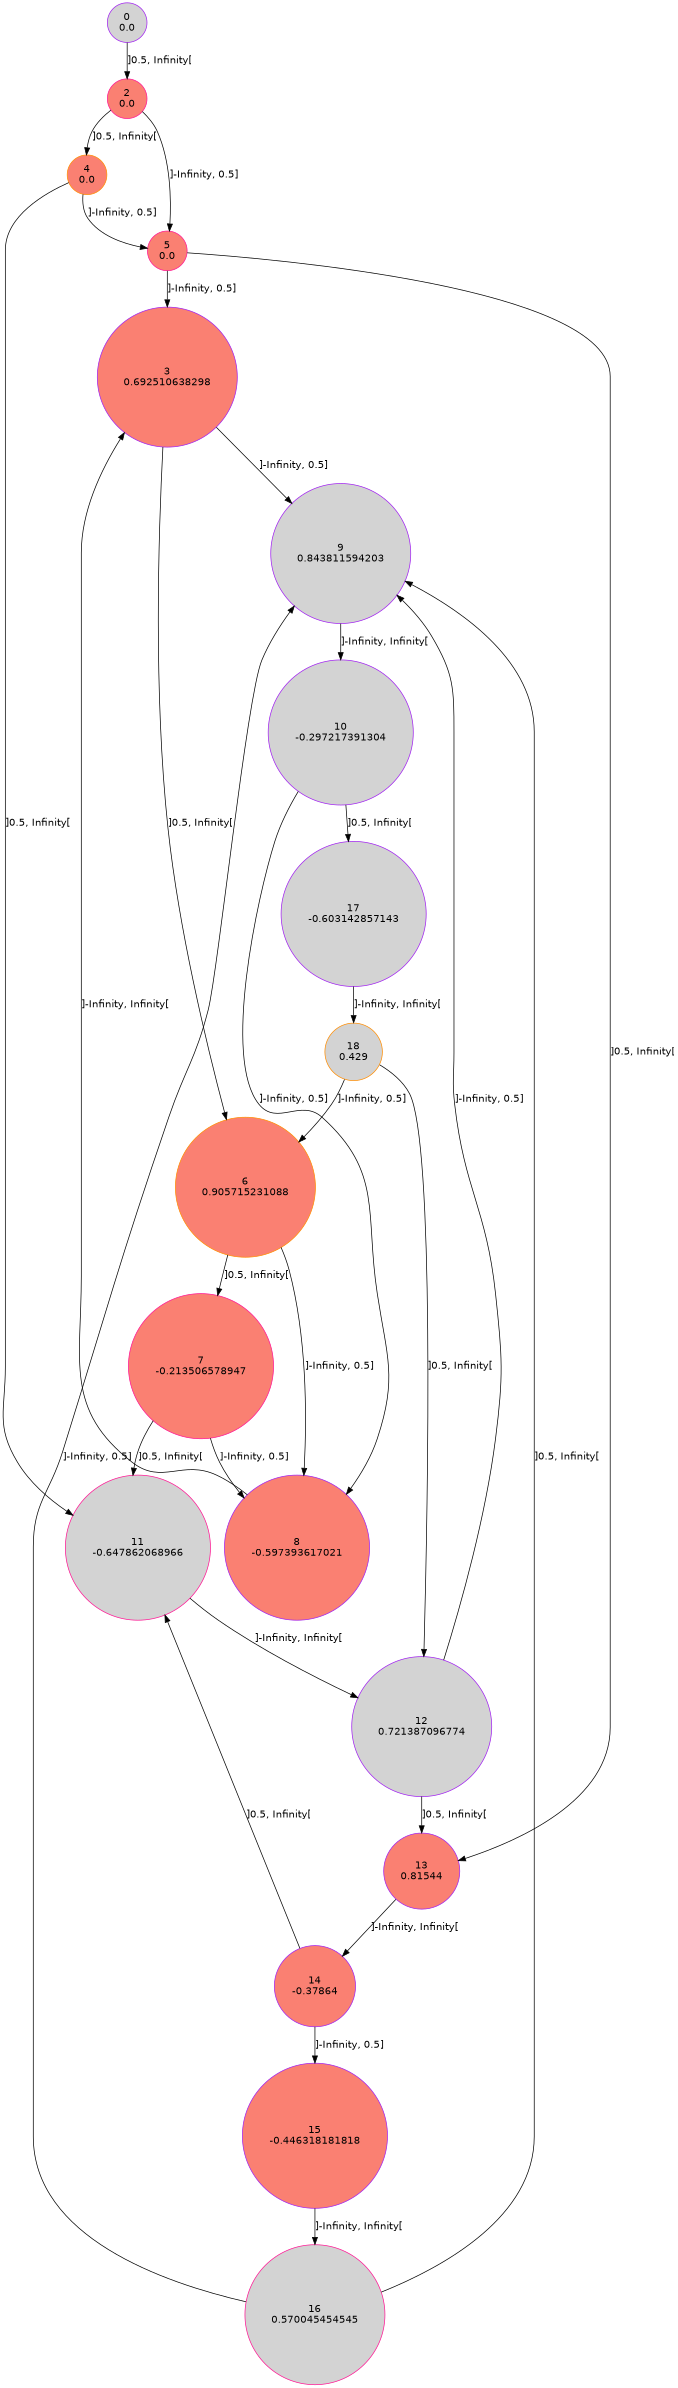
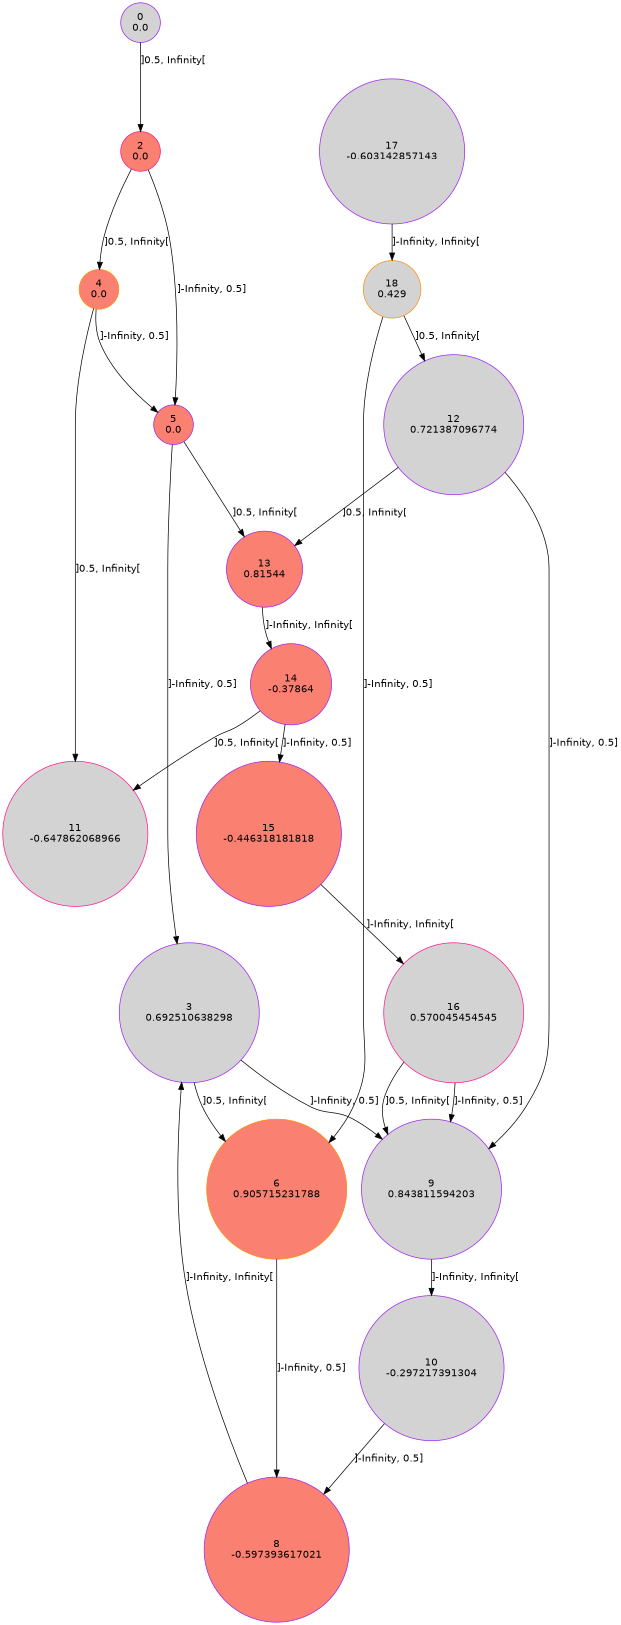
node "5 0.0": color deeppink -> purple
node "3 0.692510638298": fillcolor salmon -> lightgrey
edge "10 -0.297217391304" -> "17 -0.603142857143": removed, label "]0.5, Infinity["
node "6 0.905715231088": label "6 0.905715231088" -> "6 0.905715231788"
node "7 -0.213506578947": removed
edge "11 -0.647862068966" -> "12 0.721387096774": removed, label "]-Infinity, Infinity["
